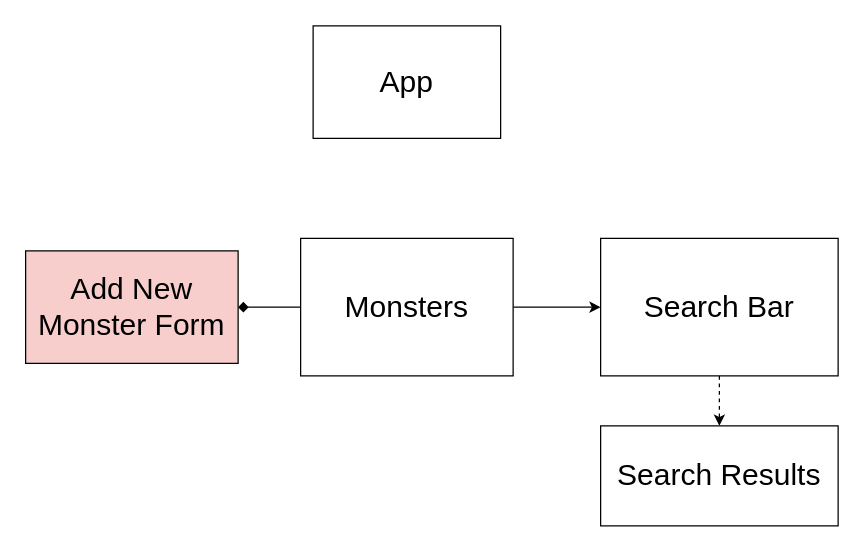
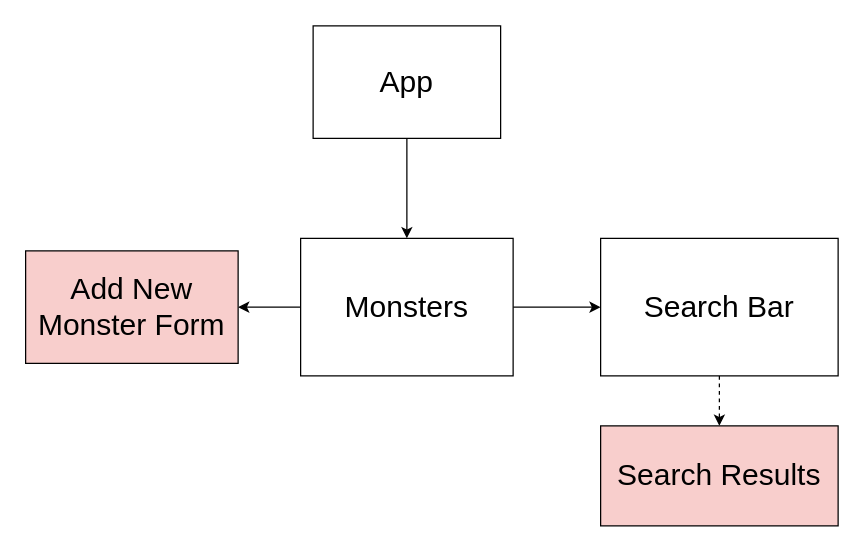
edge "App" -> "Monsters": added
edge "Monsters" -> "Add New Monster Form": arrowhead diamond -> classic
node "Search Results": fillcolor #ffffff -> #f8cecc
